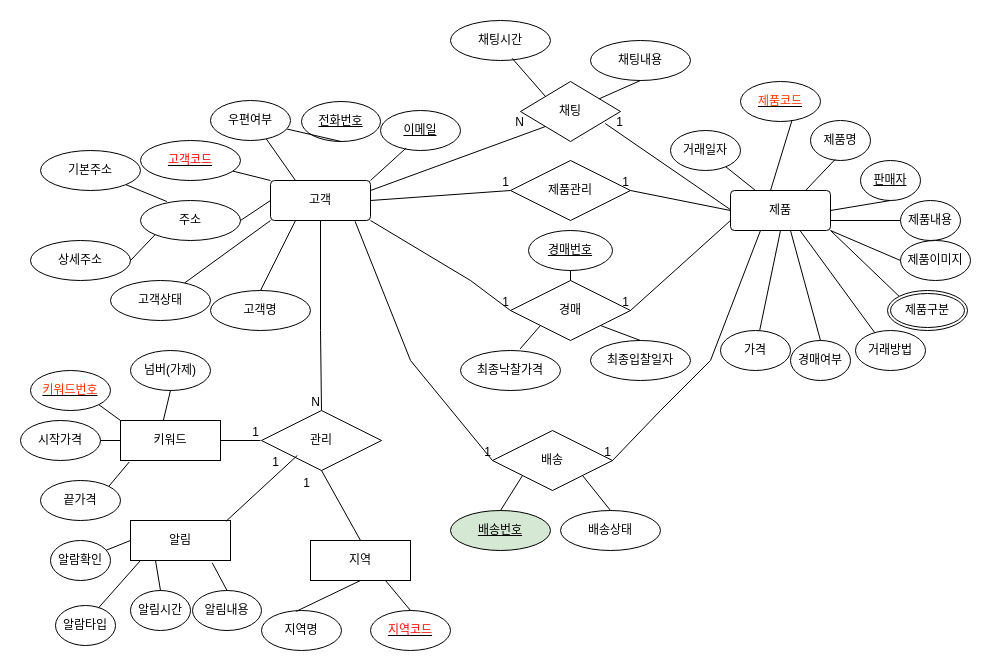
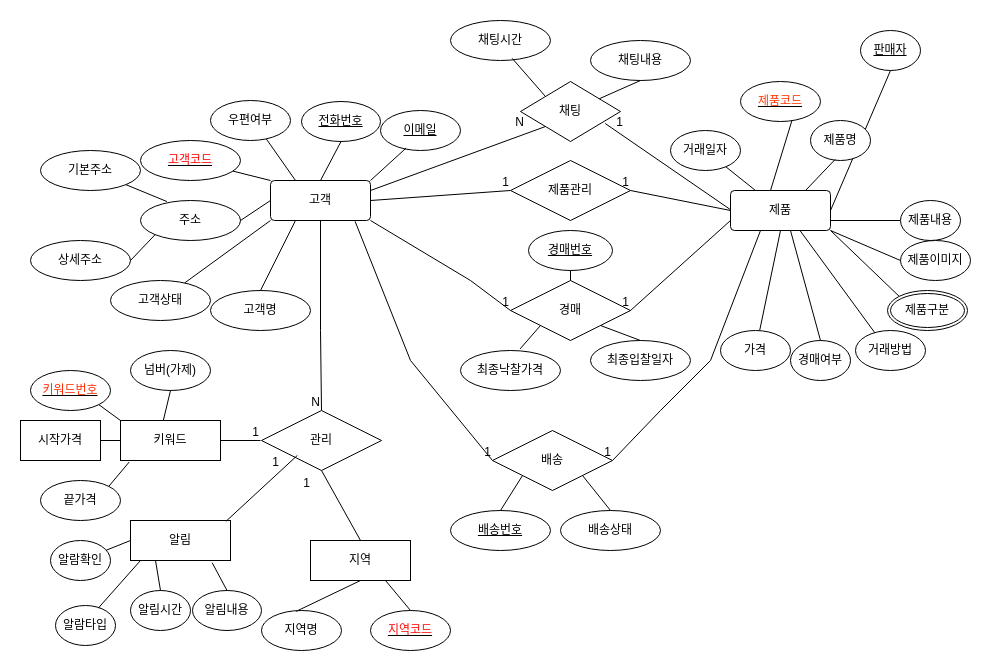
edge "우편여부" -- "전화번호": now "고객" -- "전화번호"
node "판매자": moved (891, 181) -> (891, 51)
node "시작가격": shape ellipse -> rectangle
node "배송번호": fillcolor #d5e8d4 -> #ffffff
